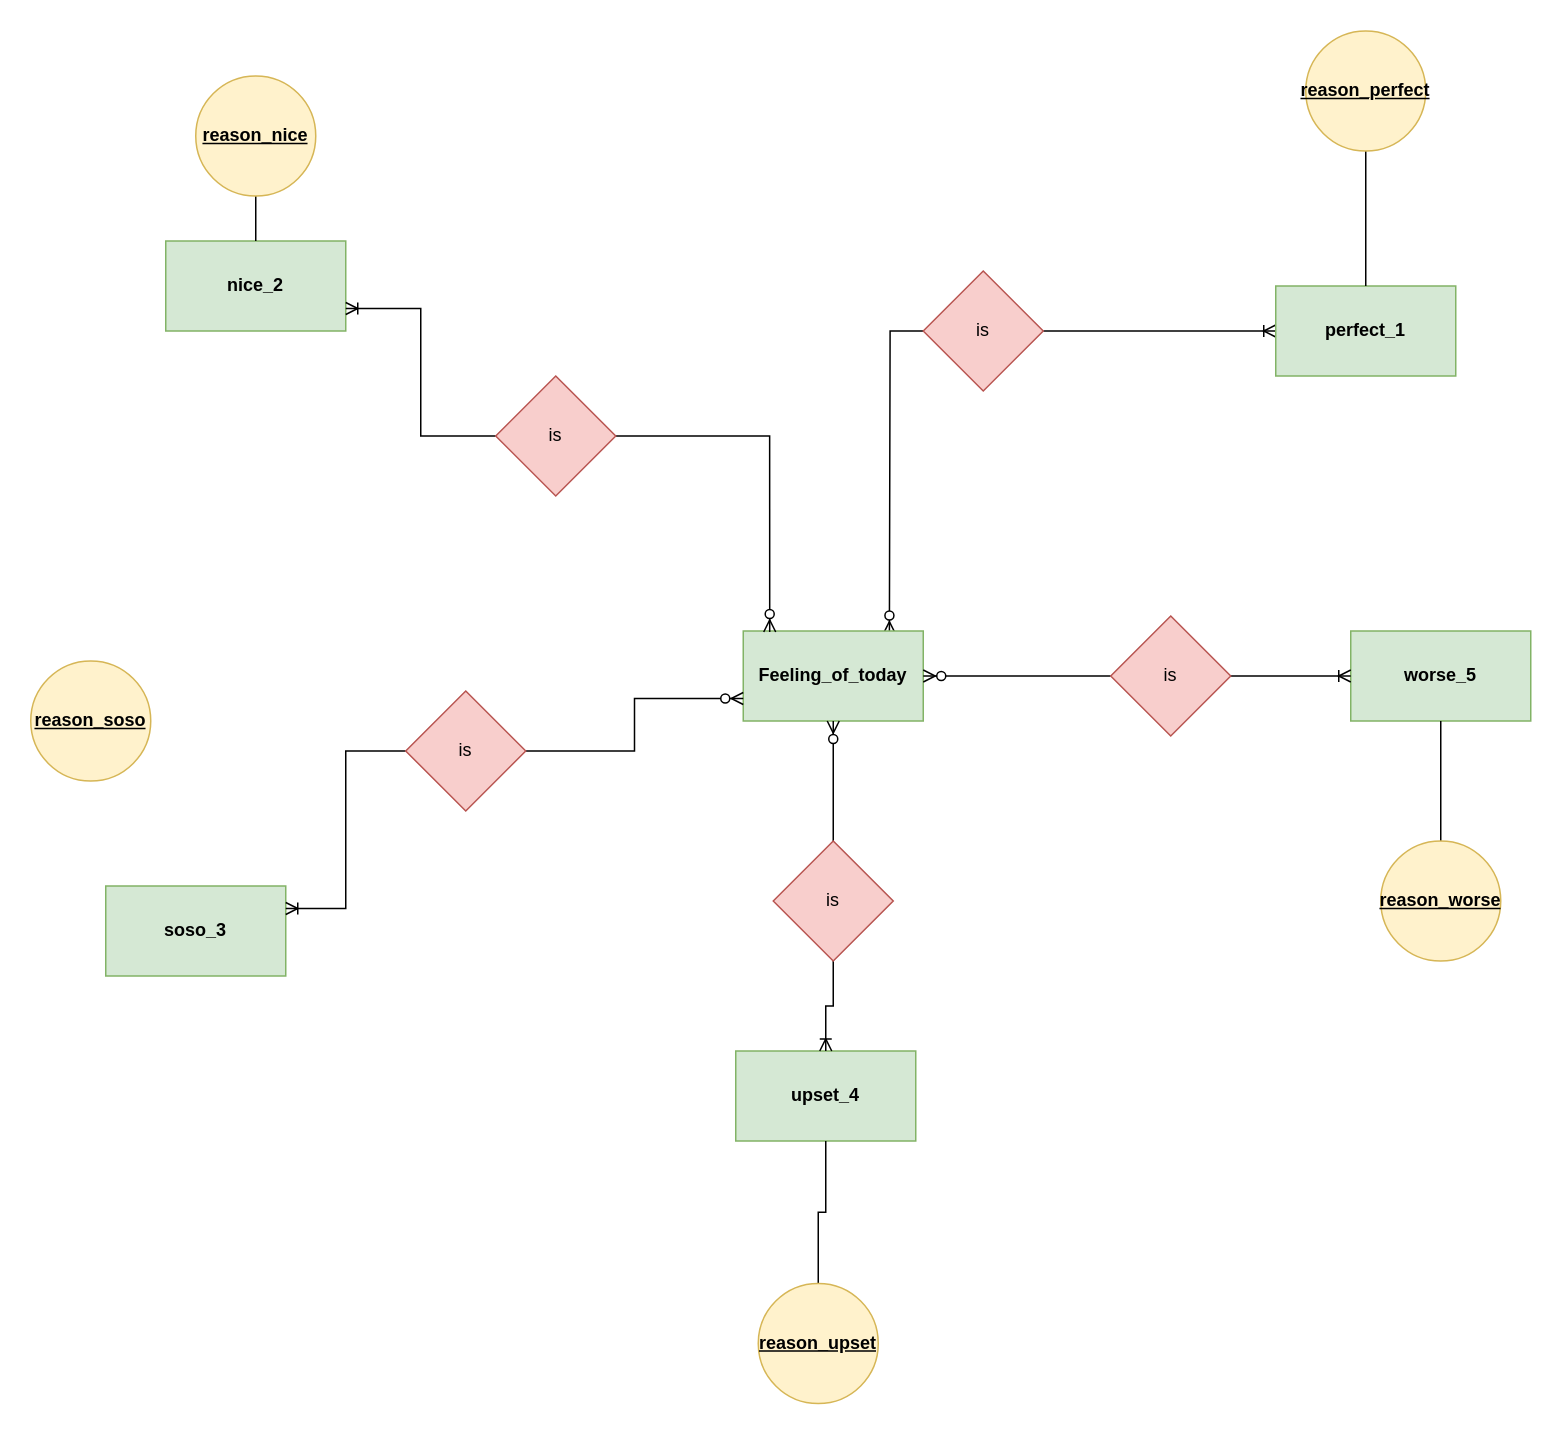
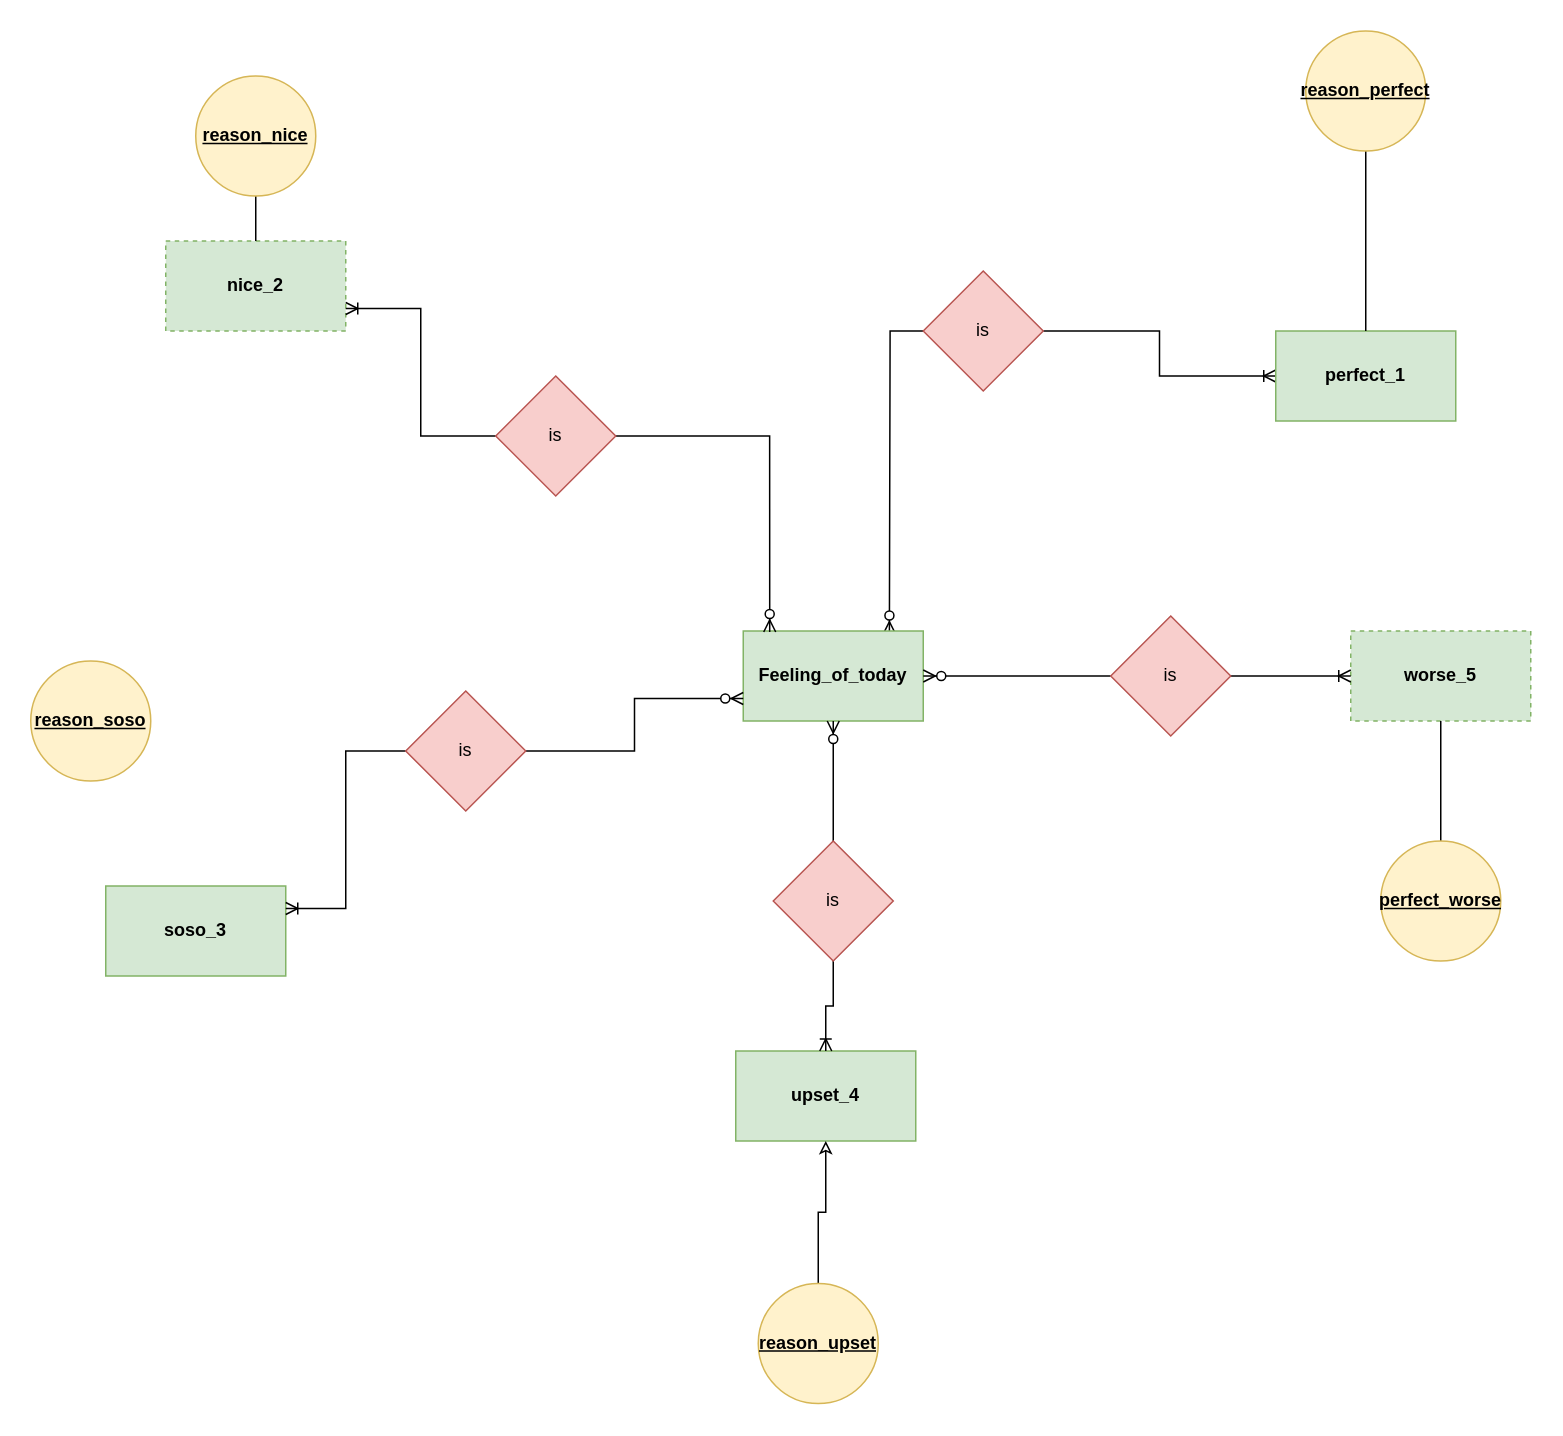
node "nice_2": style solid -> dashed
node "perfect_1": moved (1366, 331) -> (1366, 376)
node "worse_5": style solid -> dashed
node "reason_worse": label "reason_worse" -> "perfect_worse"
edge "upset_4" -- "reason_upset": arrowhead none -> classic
